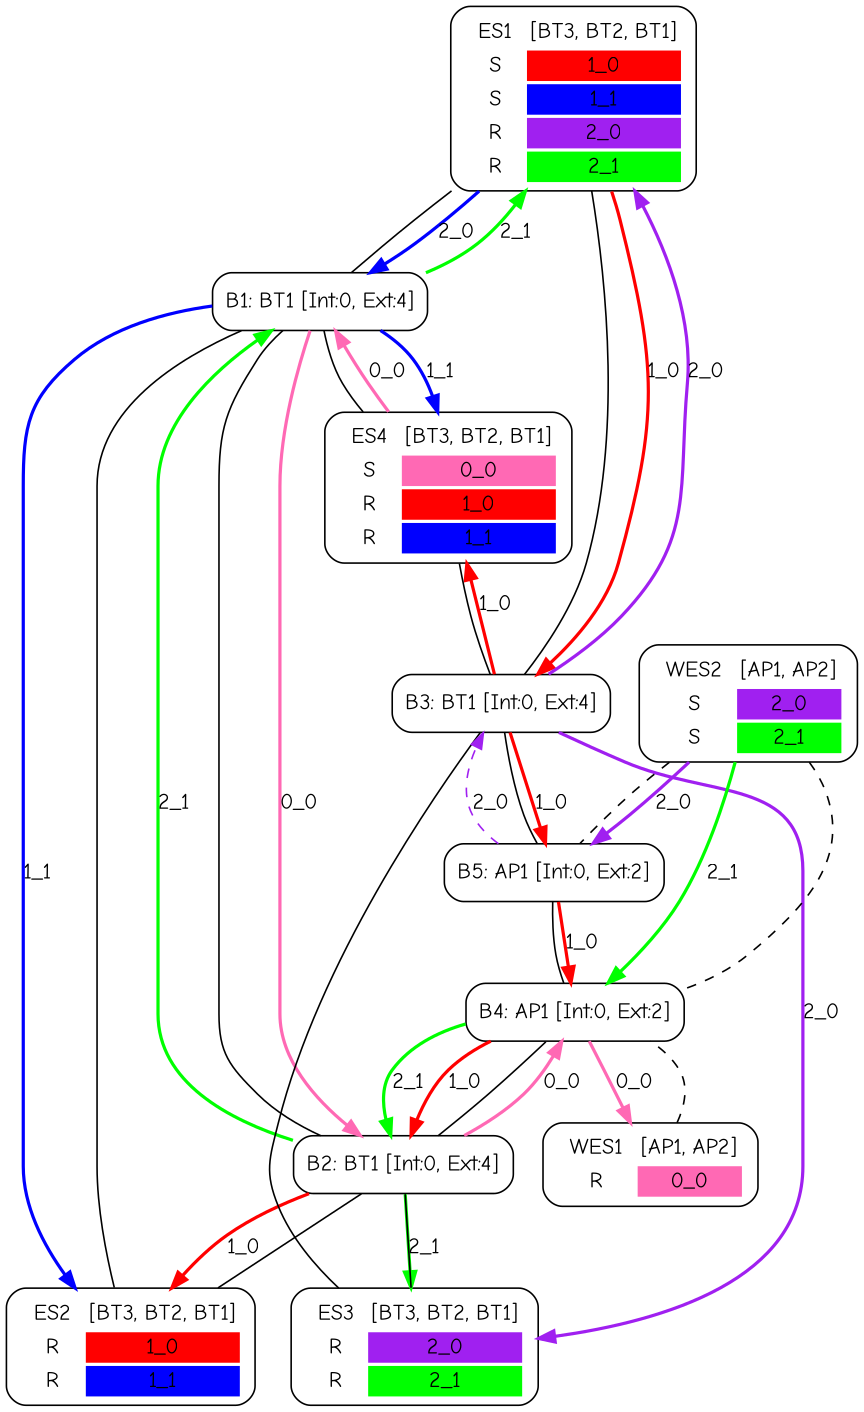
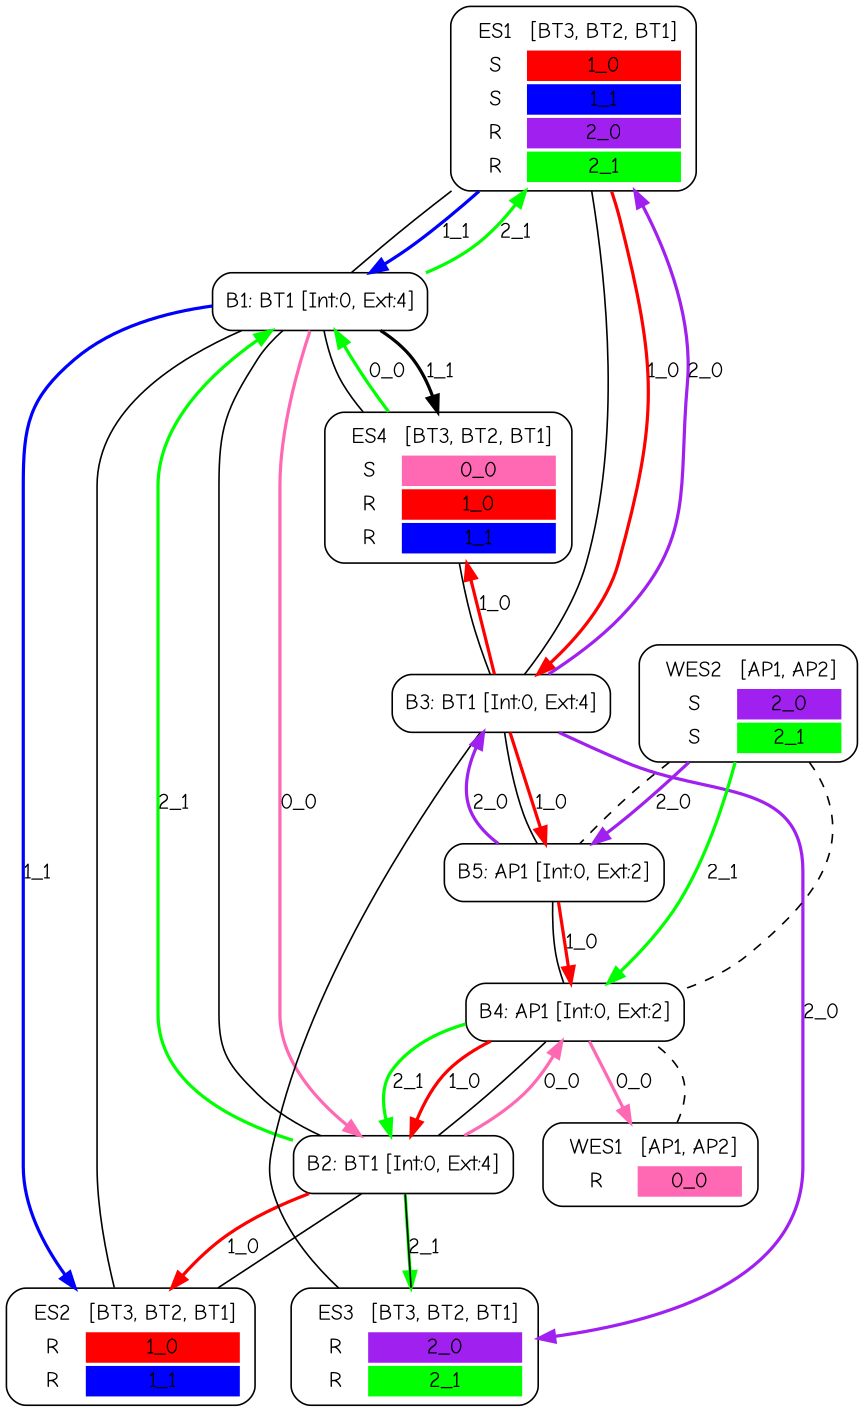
edge "ES1" -> "B1: BT1 [Int:0, Ext:4]": label "2_0" -> "1_1"
edge "B1: BT1 [Int:0, Ext:4]" -> "ES4": color blue -> black
edge "ES4" -> "B1: BT1 [Int:0, Ext:4]": color hotpink -> green
edge "B5: AP1 [Int:0, Ext:2]" -> "B3: BT1 [Int:0, Ext:4]": style dashed -> bold
